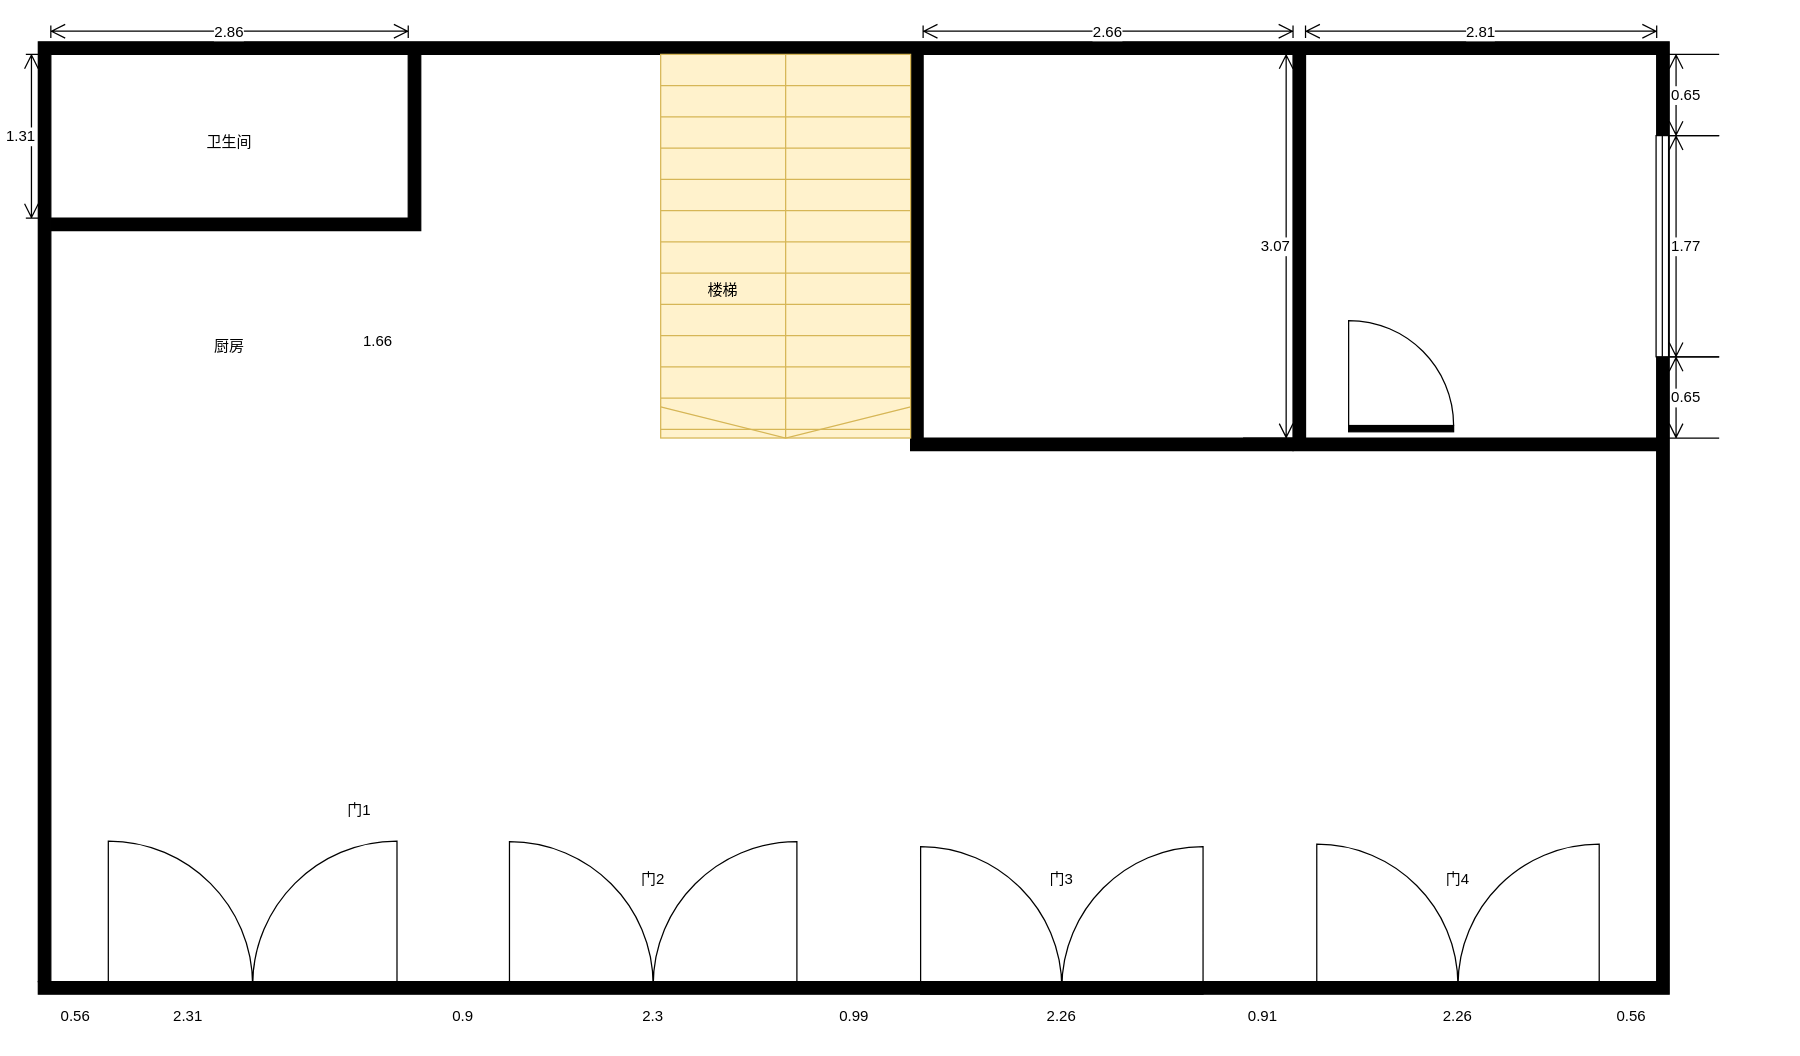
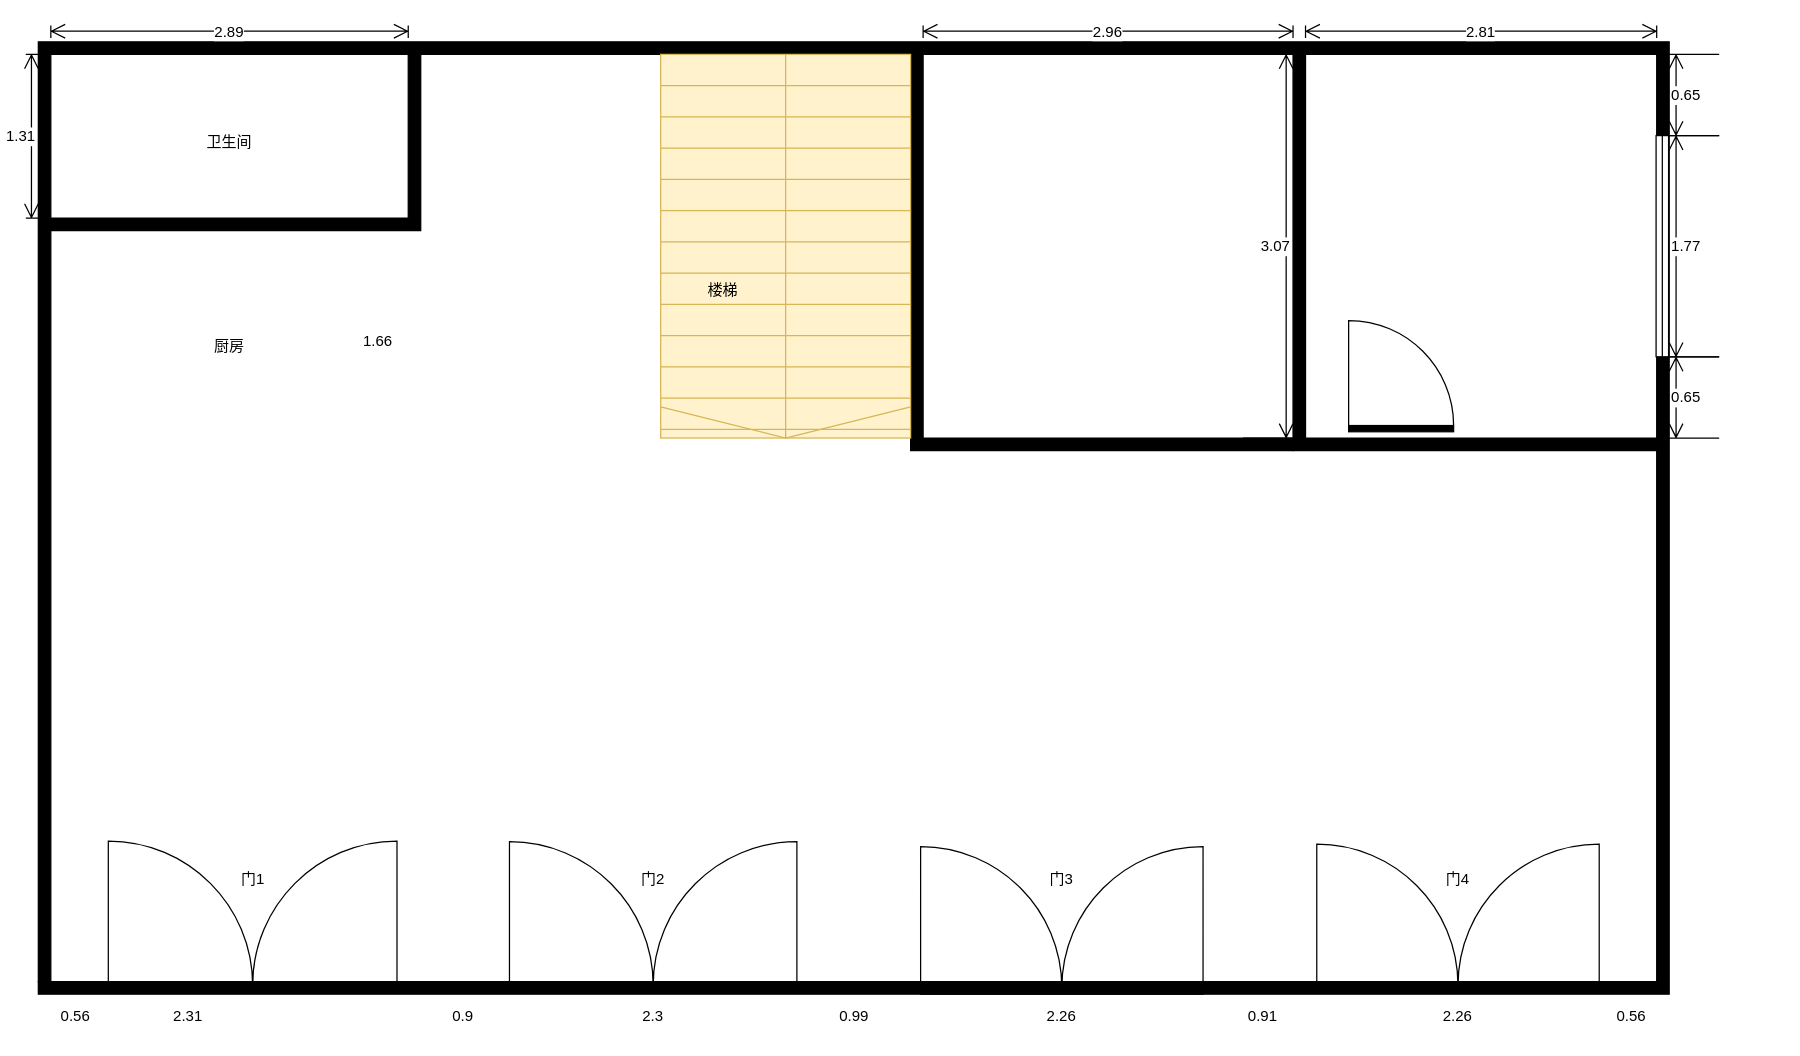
node "2.86": label "2.86" -> "2.89"
node "2.66": label "2.66" -> "2.96"
node "门1": moved (359, 811) -> (253, 879)
